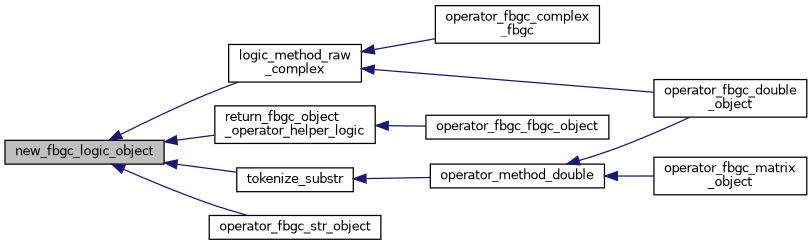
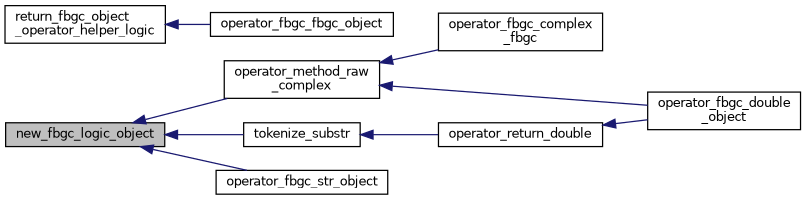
node "logic_method_raw _complex": label "logic_method_raw _complex" -> "operator_method_raw _complex"
edge "return_fbgc_object _operator_helper_logic" -> "new_fbgc_logic_object": removed
node "operator_method_double": label "operator_method_double" -> "operator_return_double"
node "operator_fbgc_matrix _object": removed
